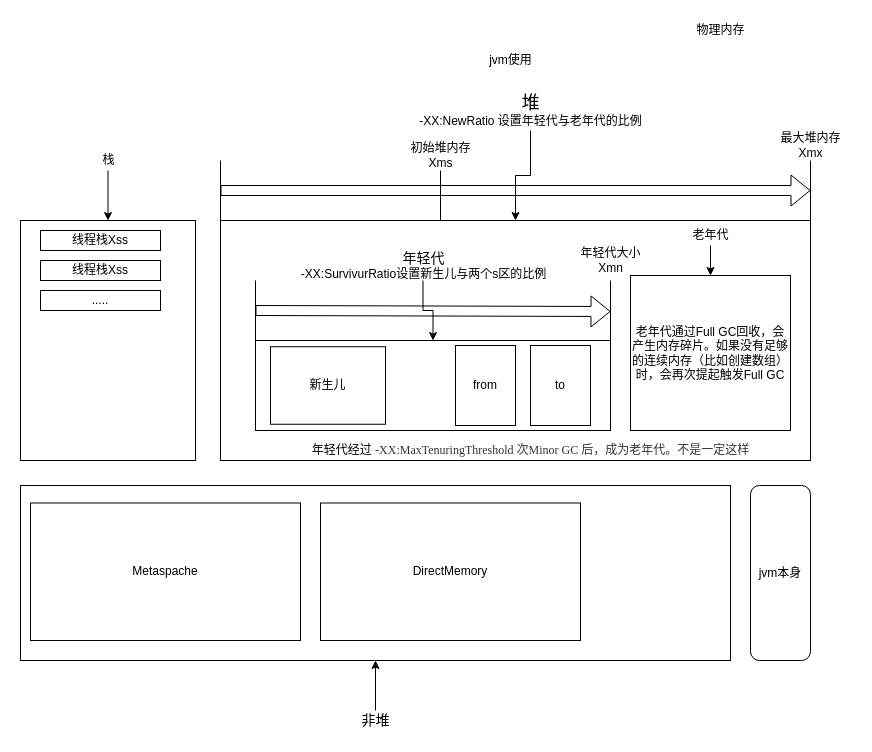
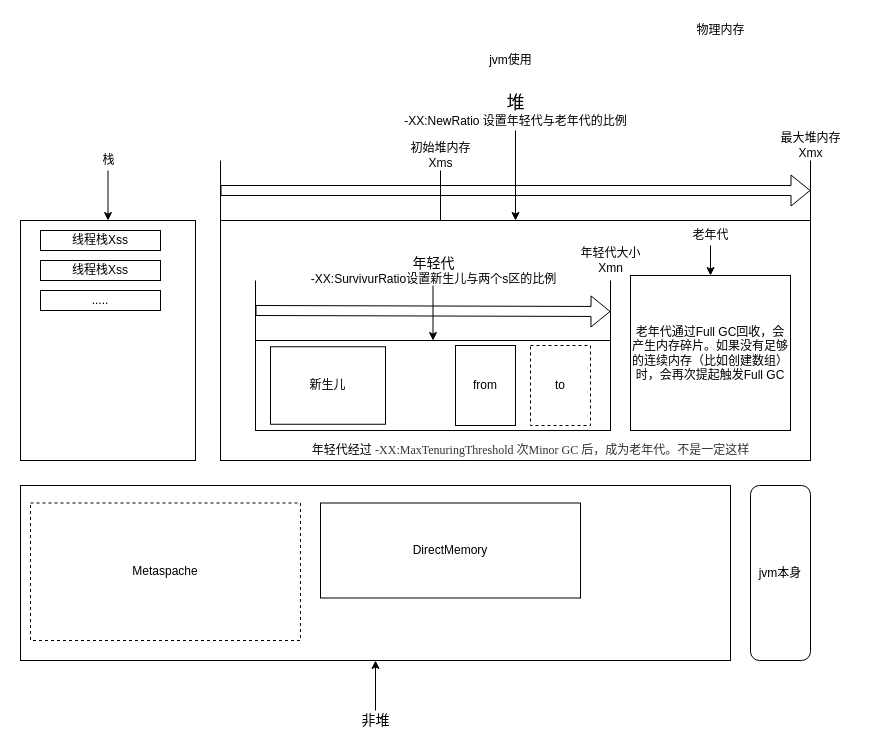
node "堆 -XX:NewRatio 设置年轻代与老年代的比例": moved (531, 111) -> (516, 111)
node "年轻代 -XX:SurvivurRatio设置新生儿与两个s区的比例": moved (423, 266) -> (433, 271)
node "to": style solid -> dashed
node "Metaspache": style solid -> dashed
node "DirectMemory": size 260x138 -> 260x95
